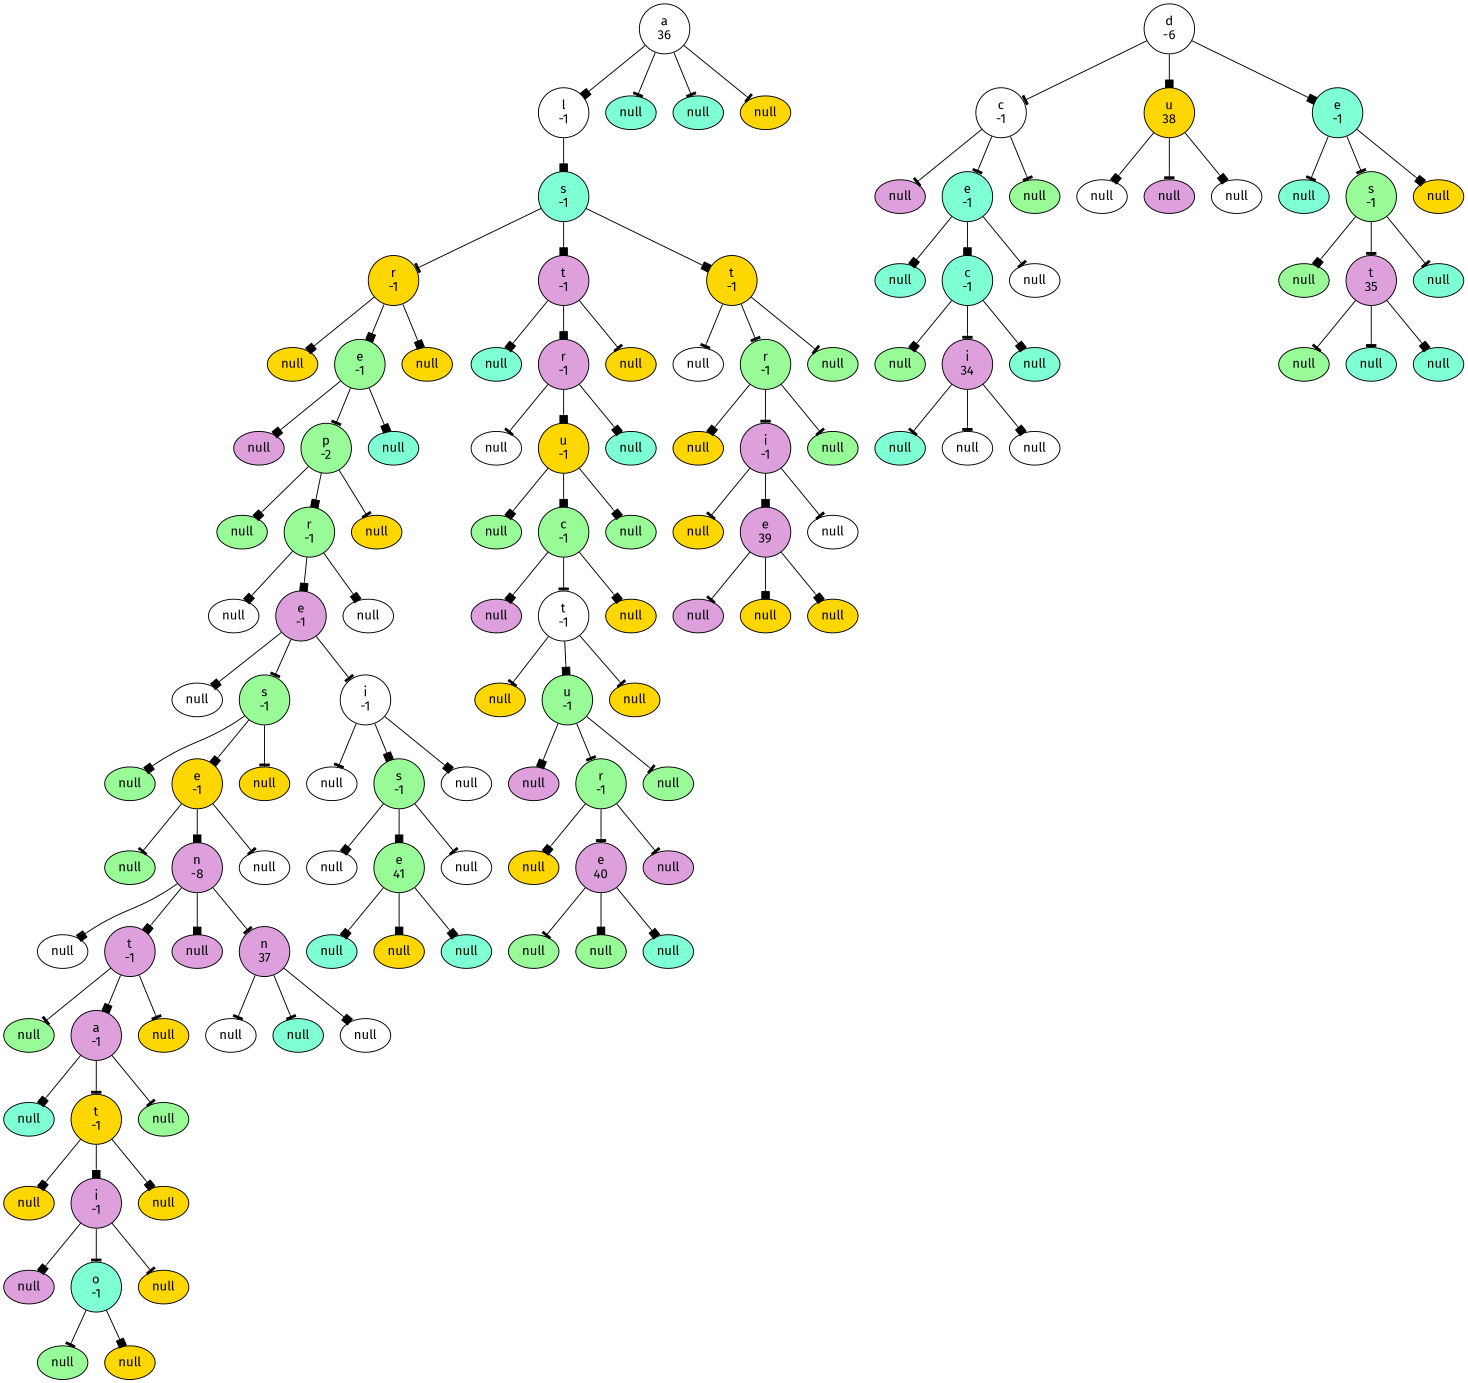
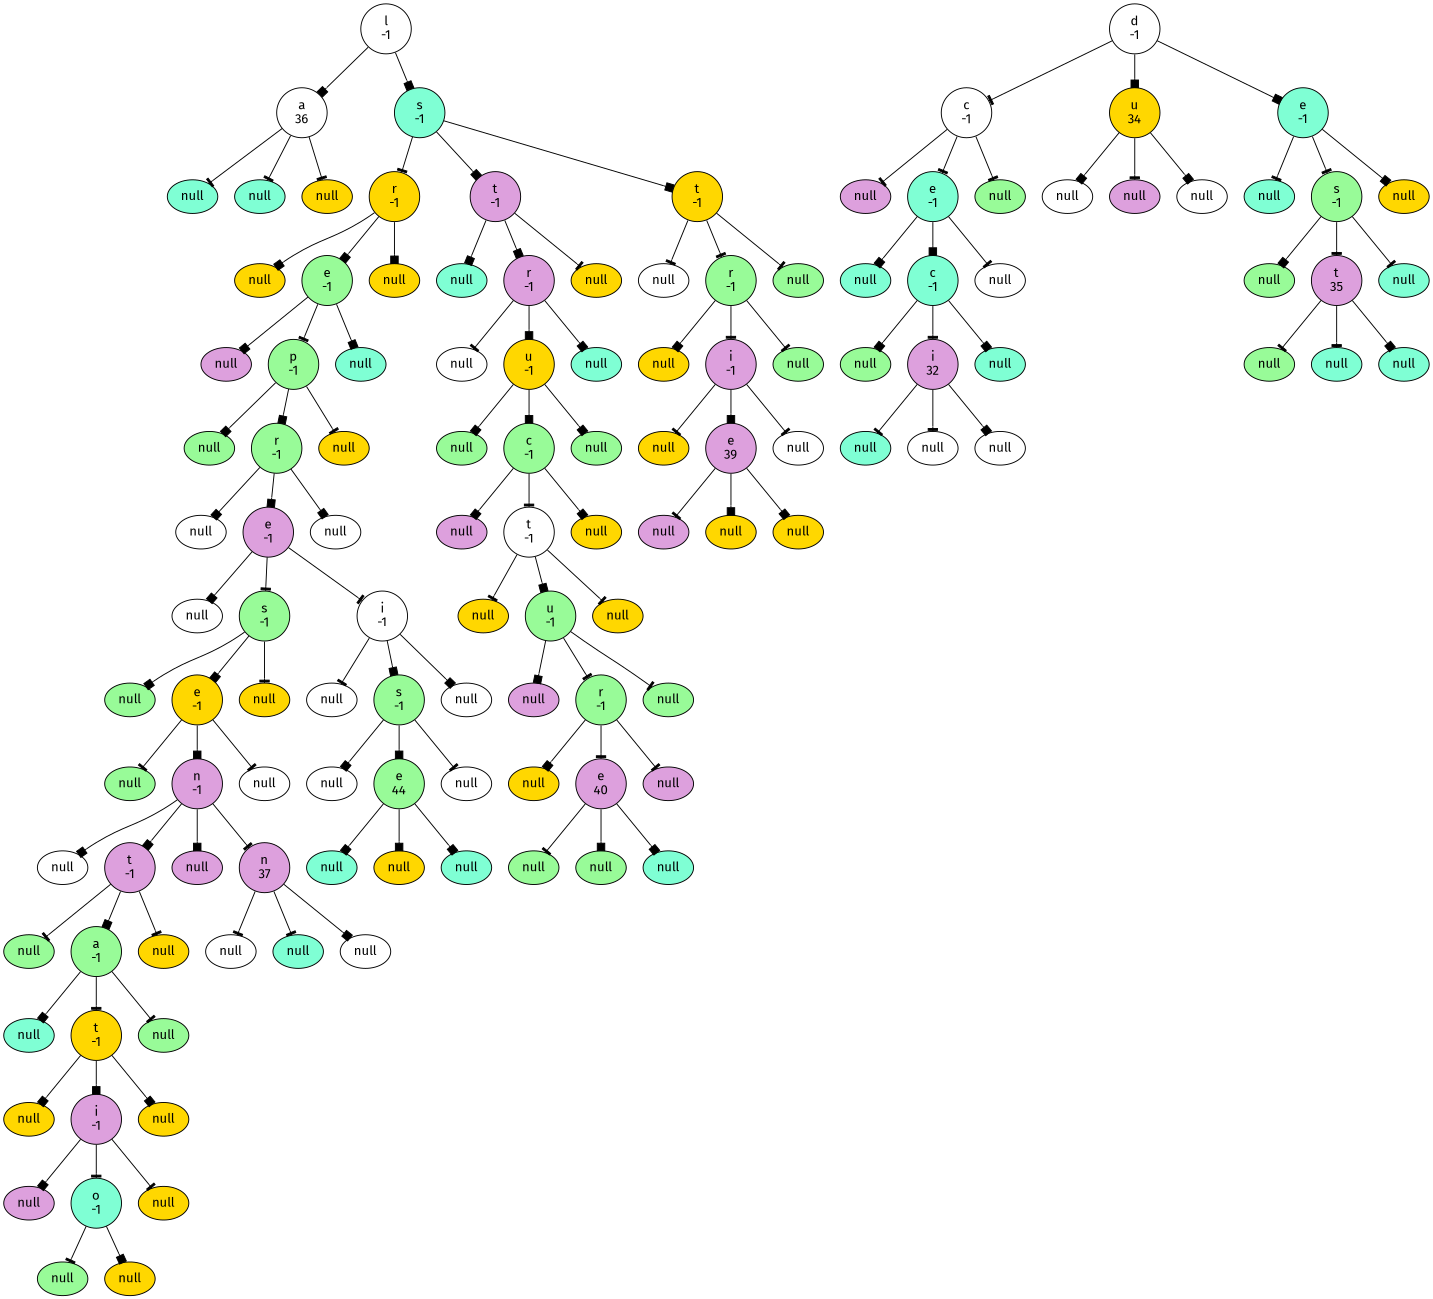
node "d -6": label "d -6" -> "d -1"
edge "a 36" -> "l -1": reversed
node "u 38": label "u 38" -> "u 34"
node "i 34": label "i 34" -> "i 32"
node "p -2": label "p -2" -> "p -1"
node "n -8": label "n -8" -> "n -1"
node "e 41": label "e 41" -> "e 44"
node "a -1": fillcolor plum -> palegreen
